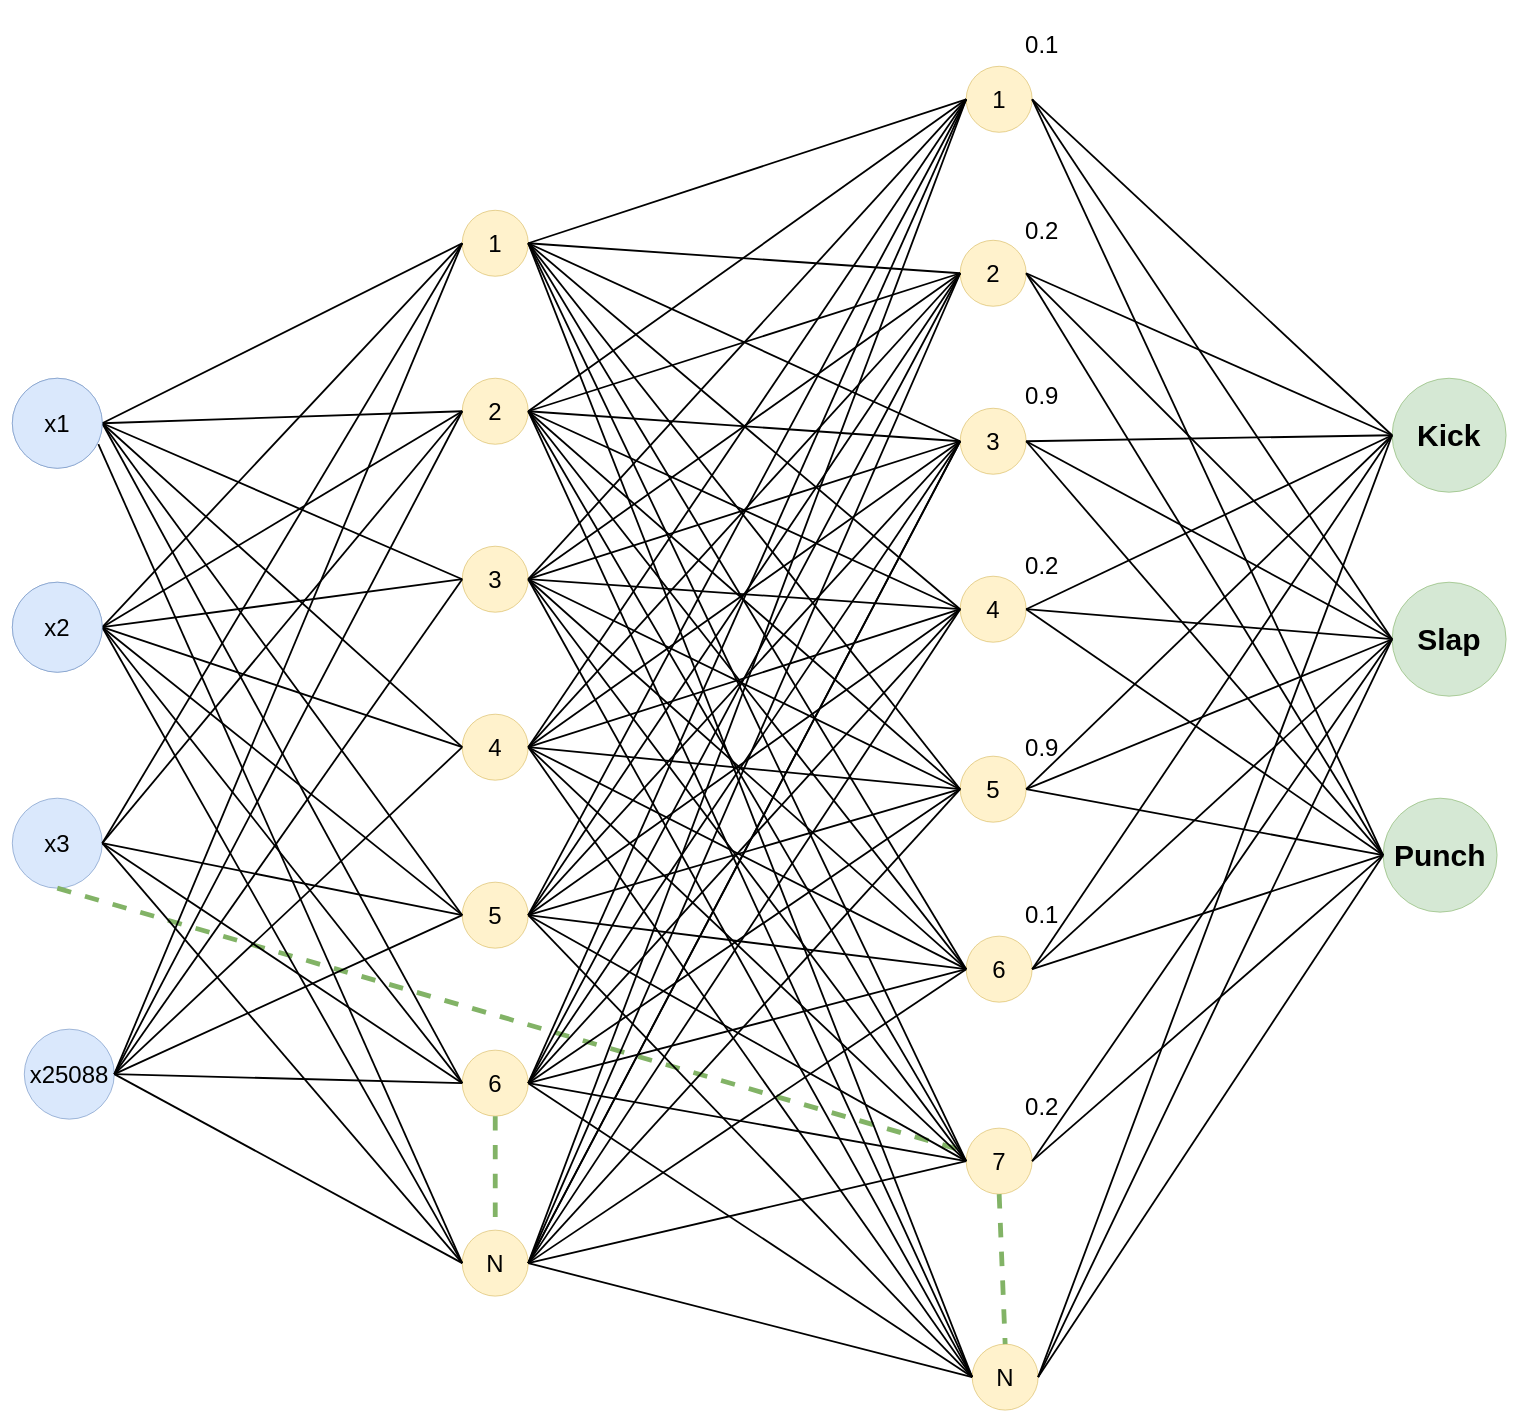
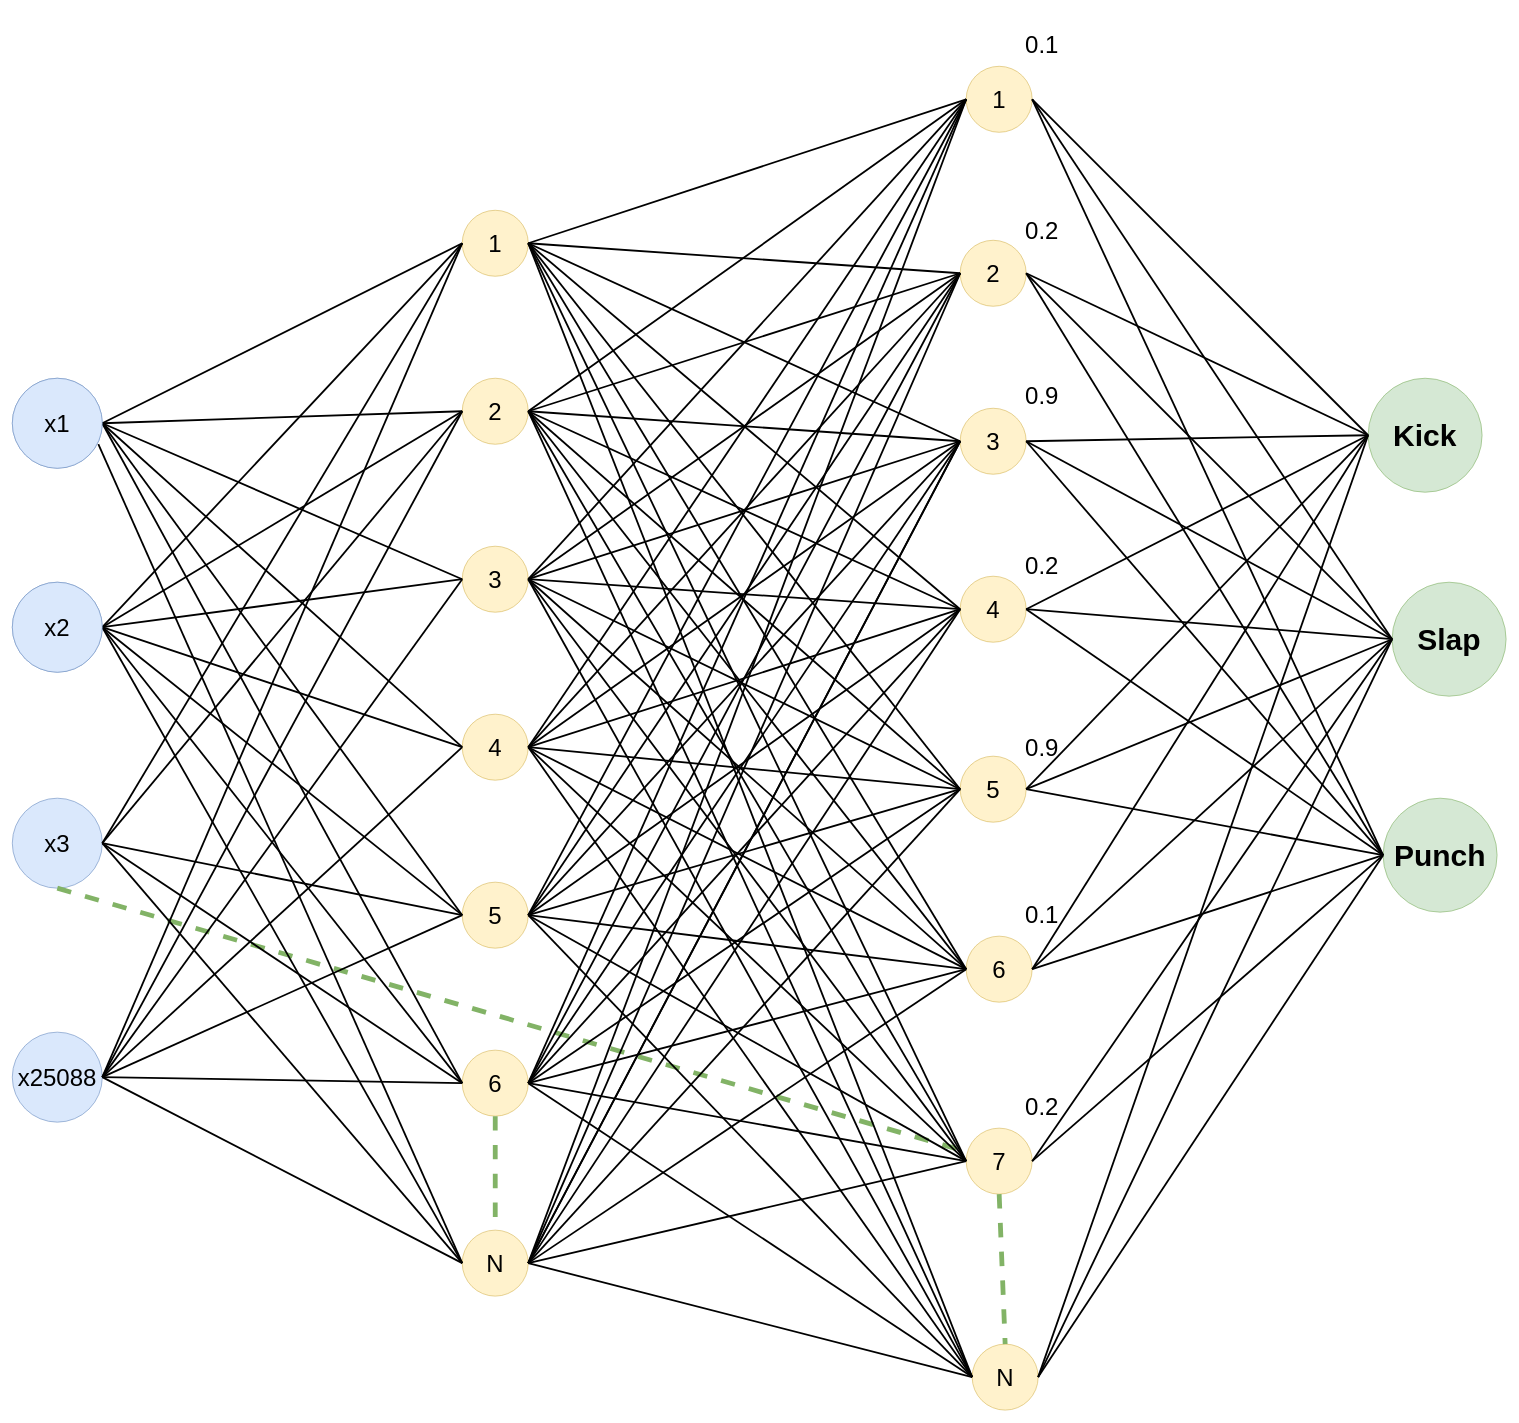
node "Kick": moved (1449, 435) -> (1425, 435)
node "x25088": moved (69, 1074) -> (57, 1077)
